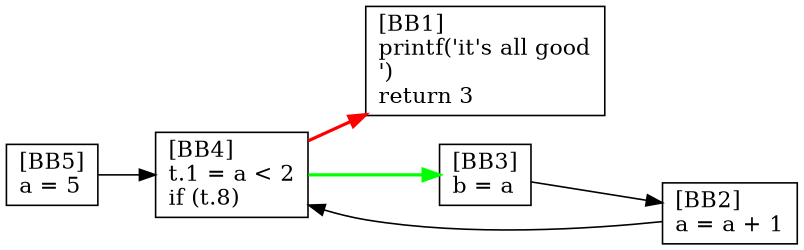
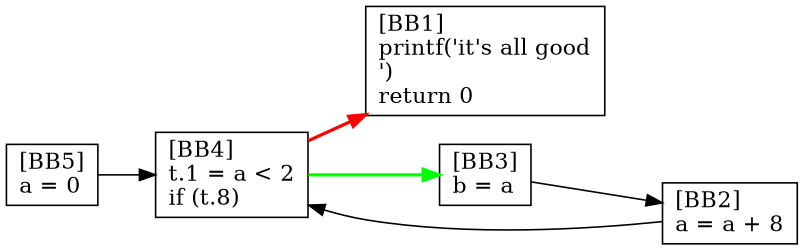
node "[BB1] printf('it's all good ') return 3": label "[BB1] printf('it's all good ') return 3" -> "[BB1] printf('it's all good ') return 0"
node "[BB5] a = 5": label "[BB5] a = 5" -> "[BB5] a = 0"
node "[BB2] a = a + 1": label "[BB2] a = a + 1" -> "[BB2] a = a + 8"
